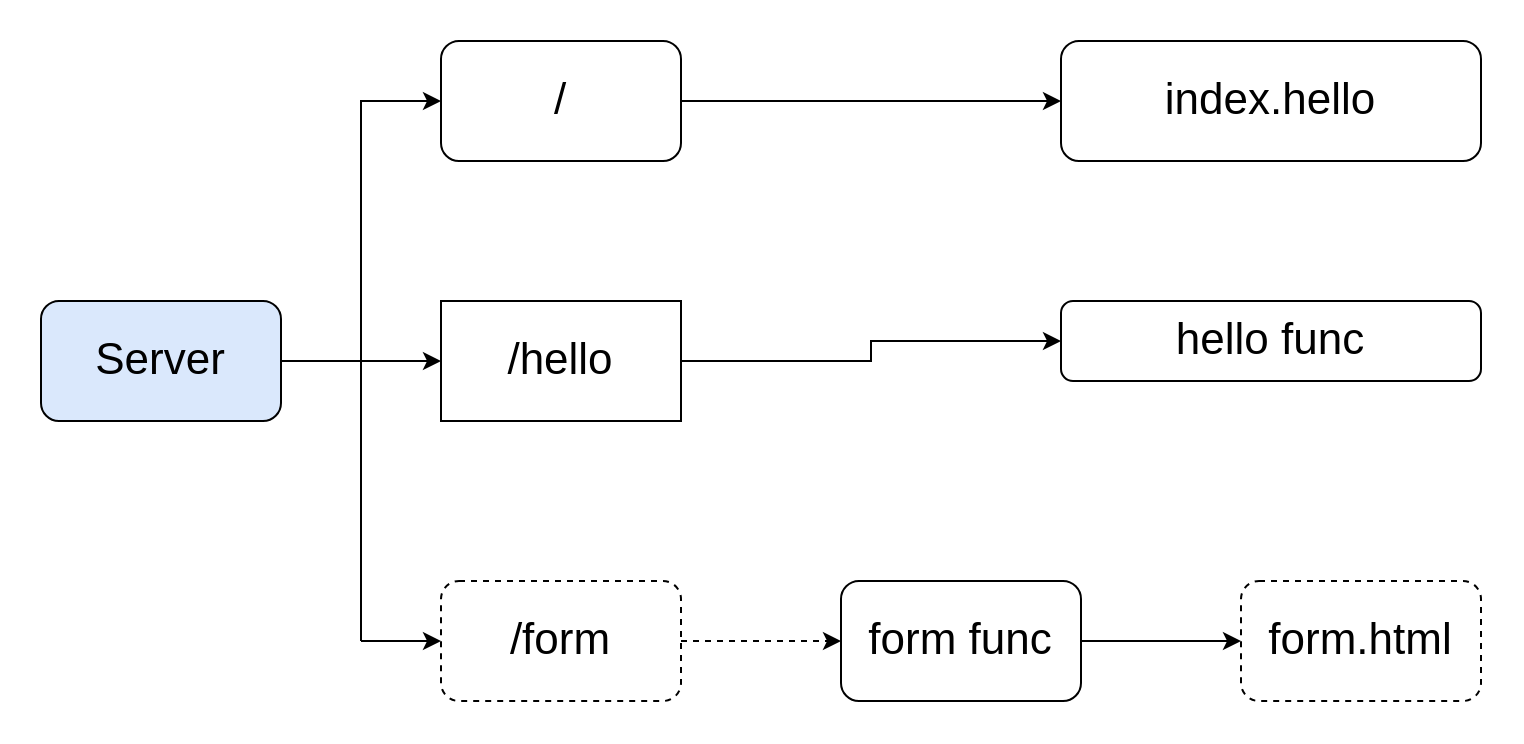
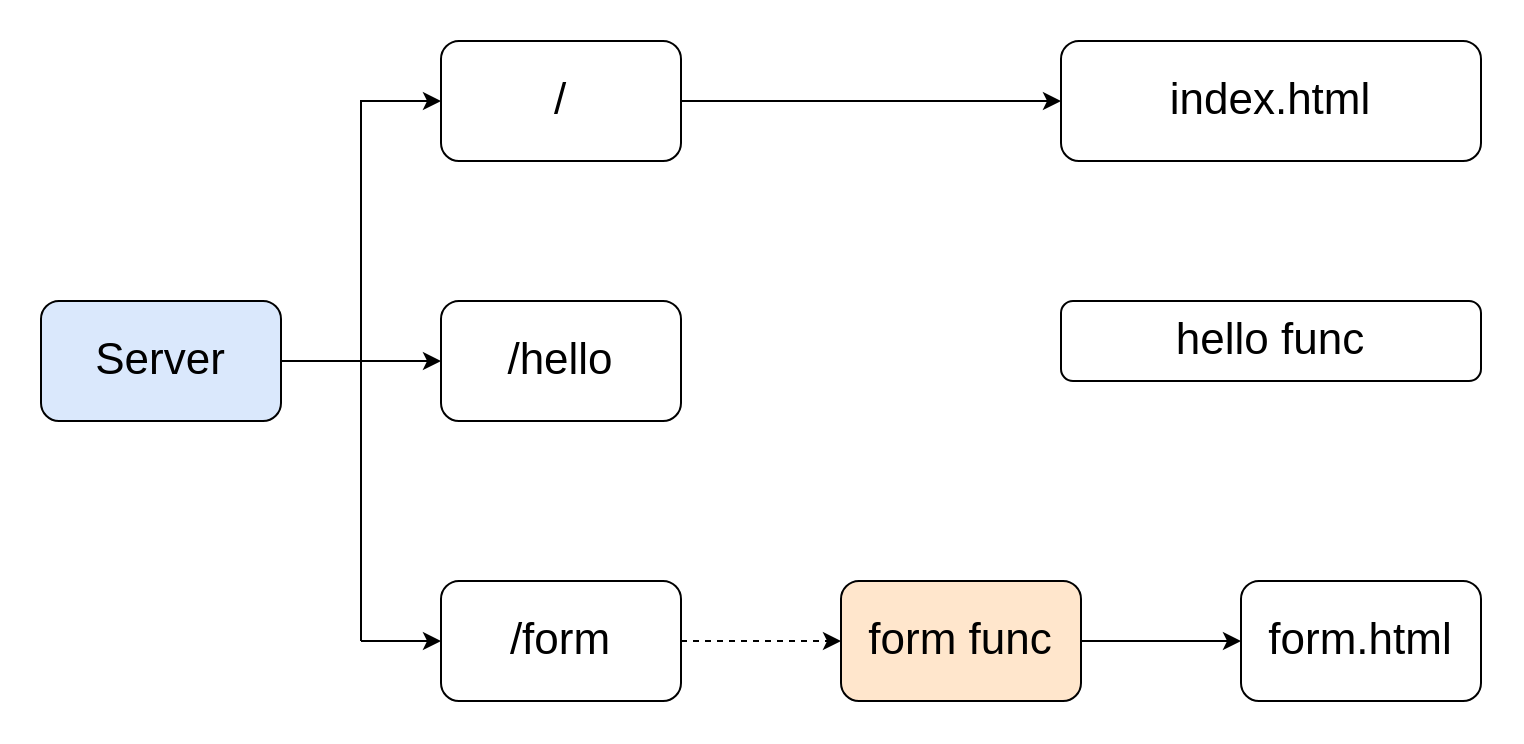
node "index.hello": label "index.hello" -> "index.html"
edge "/hello" -> "hello func": removed
node "/hello": shape rectangle -> rounded rectangle
node "/form": style dashed -> solid
node "form func": fillcolor #ffffff -> #ffe6cc
node "form.html": style dashed -> solid
